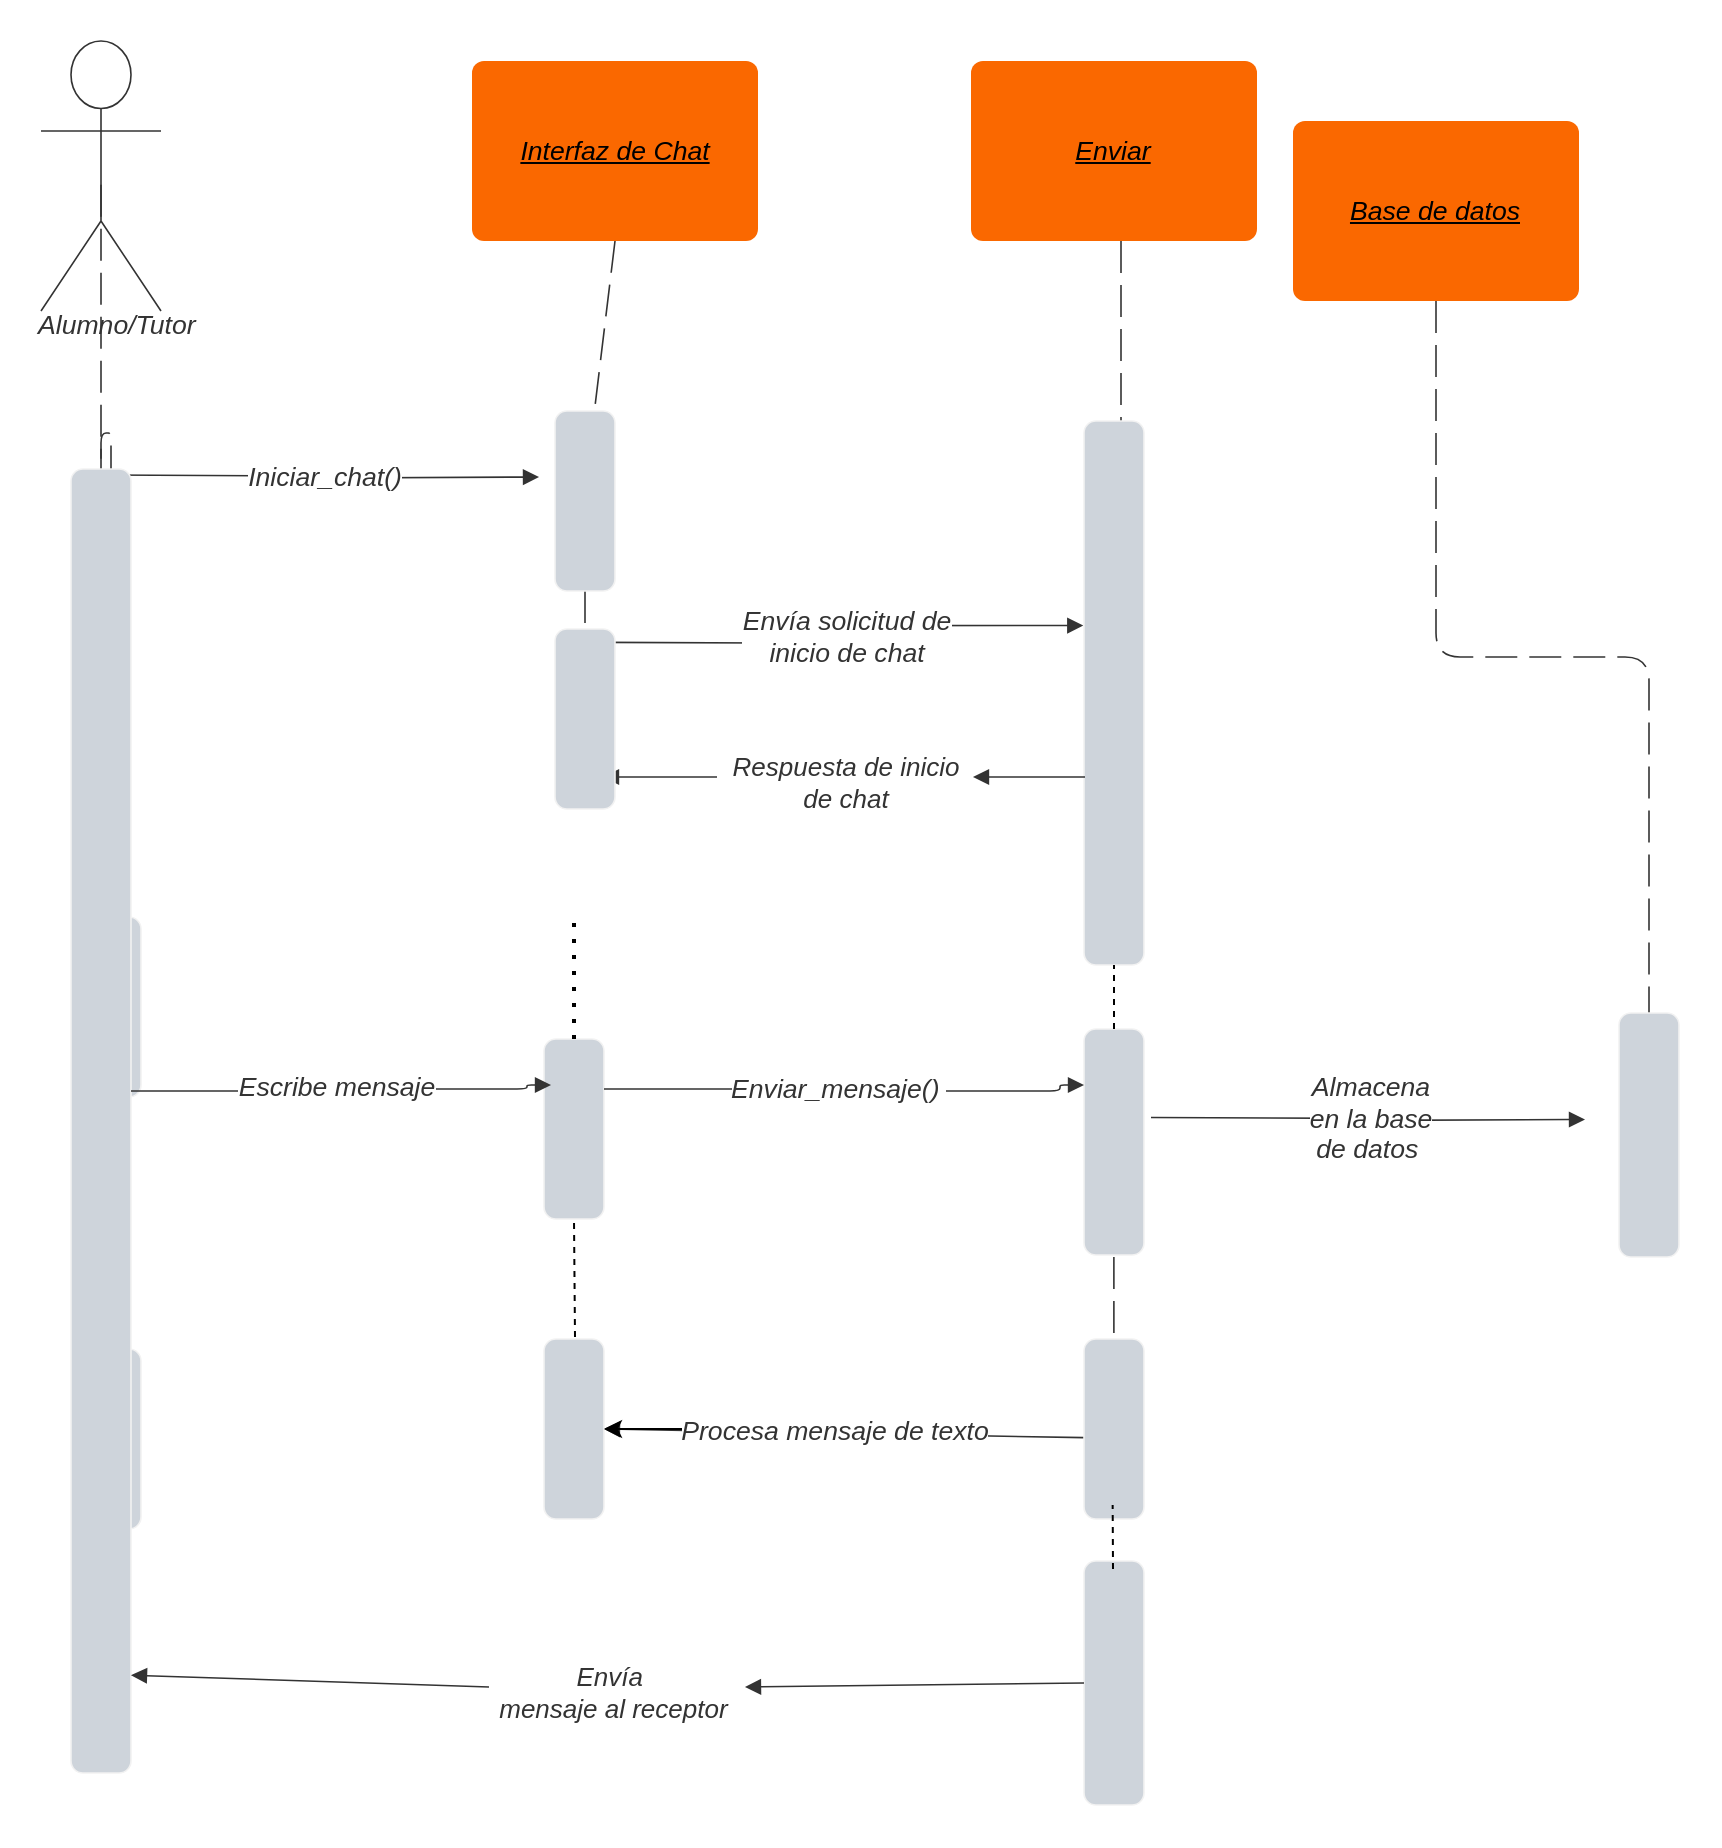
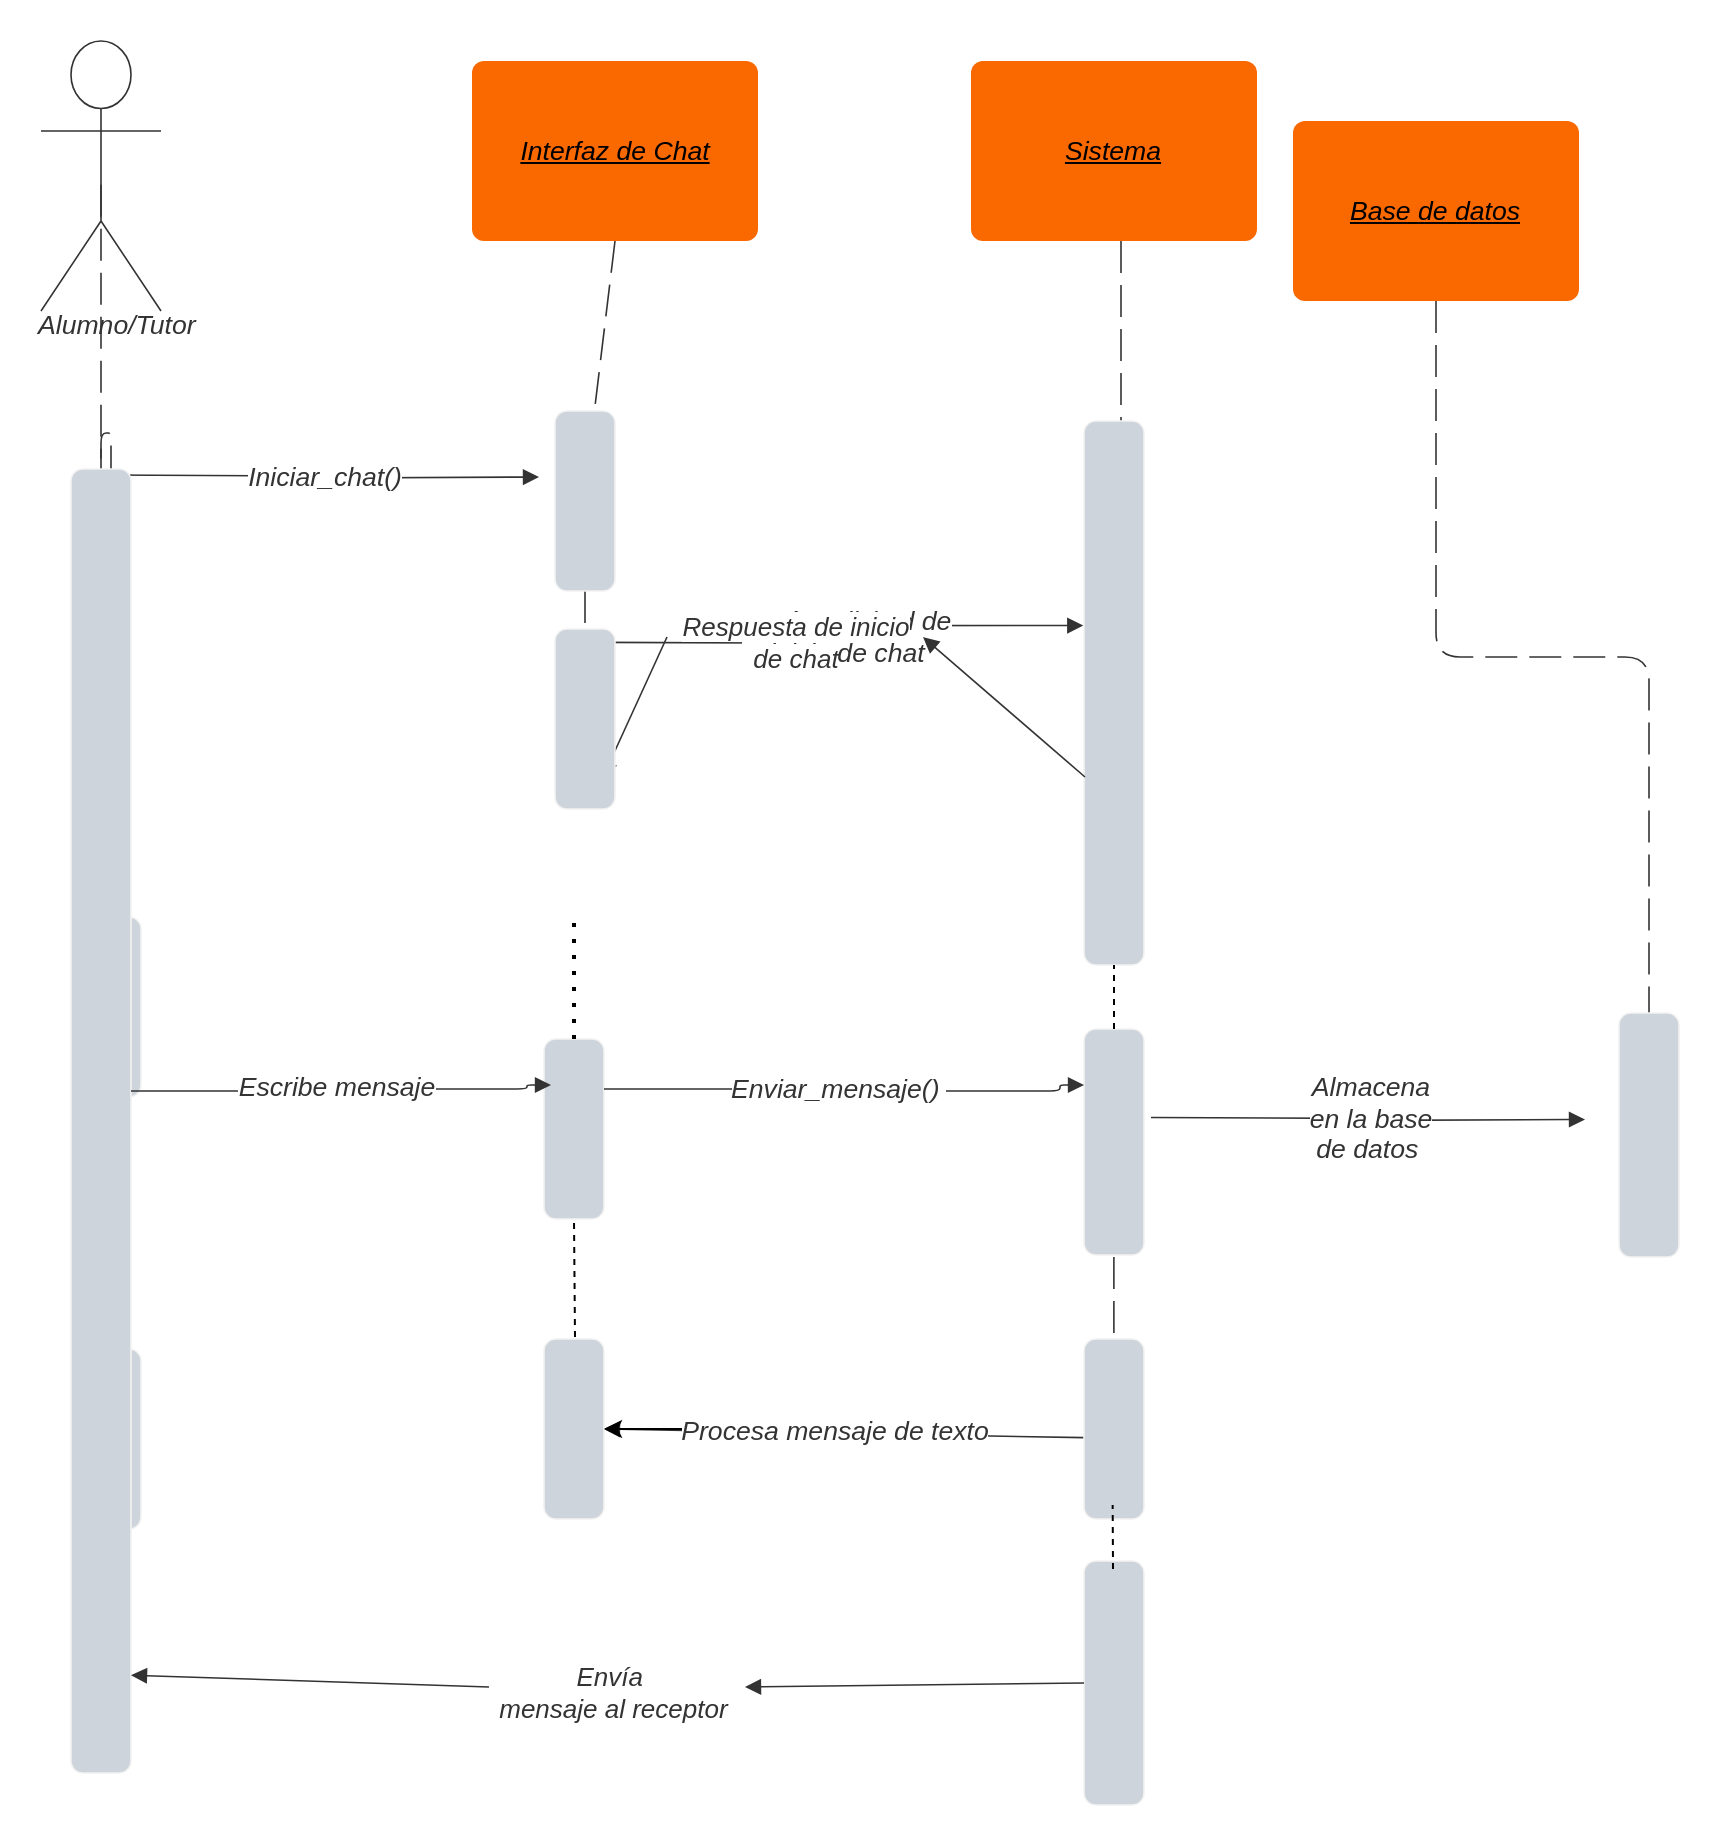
node "Enviar": label "Enviar" -> "Sistema"
node "Respuesta de inicio de chat": moved (845, 777) -> (795, 637)
